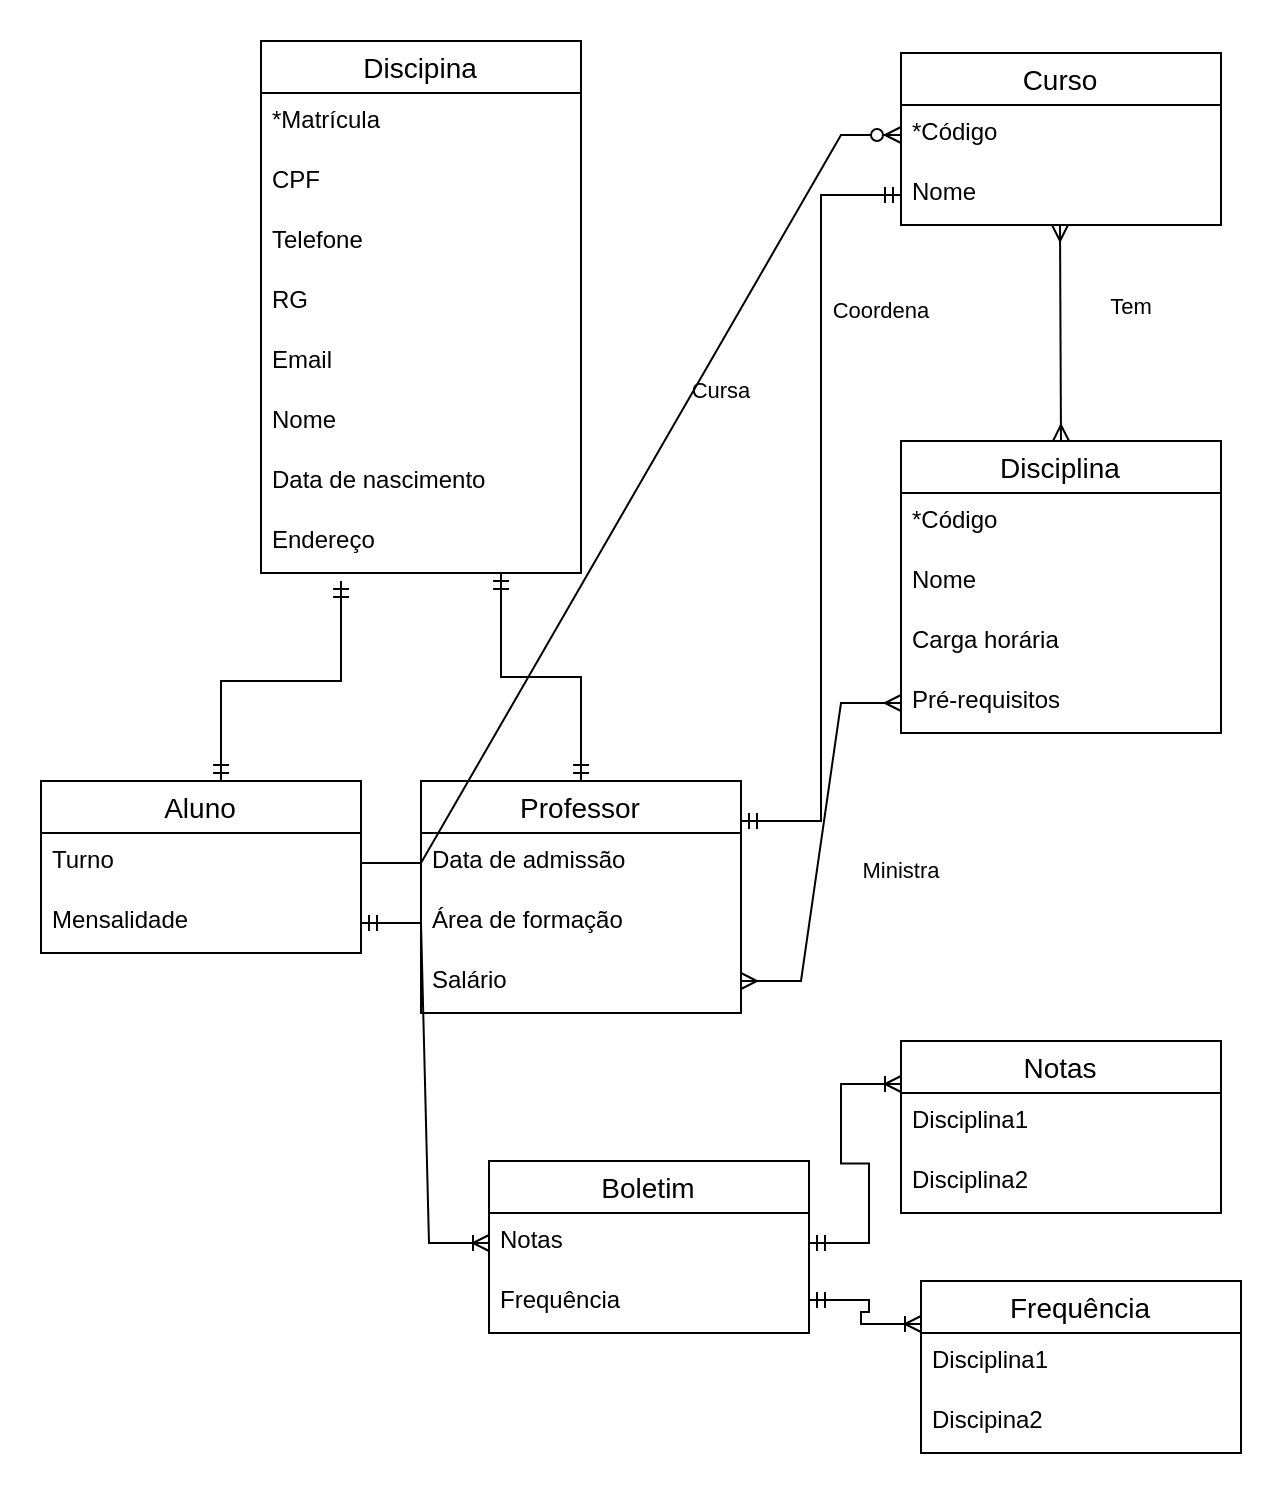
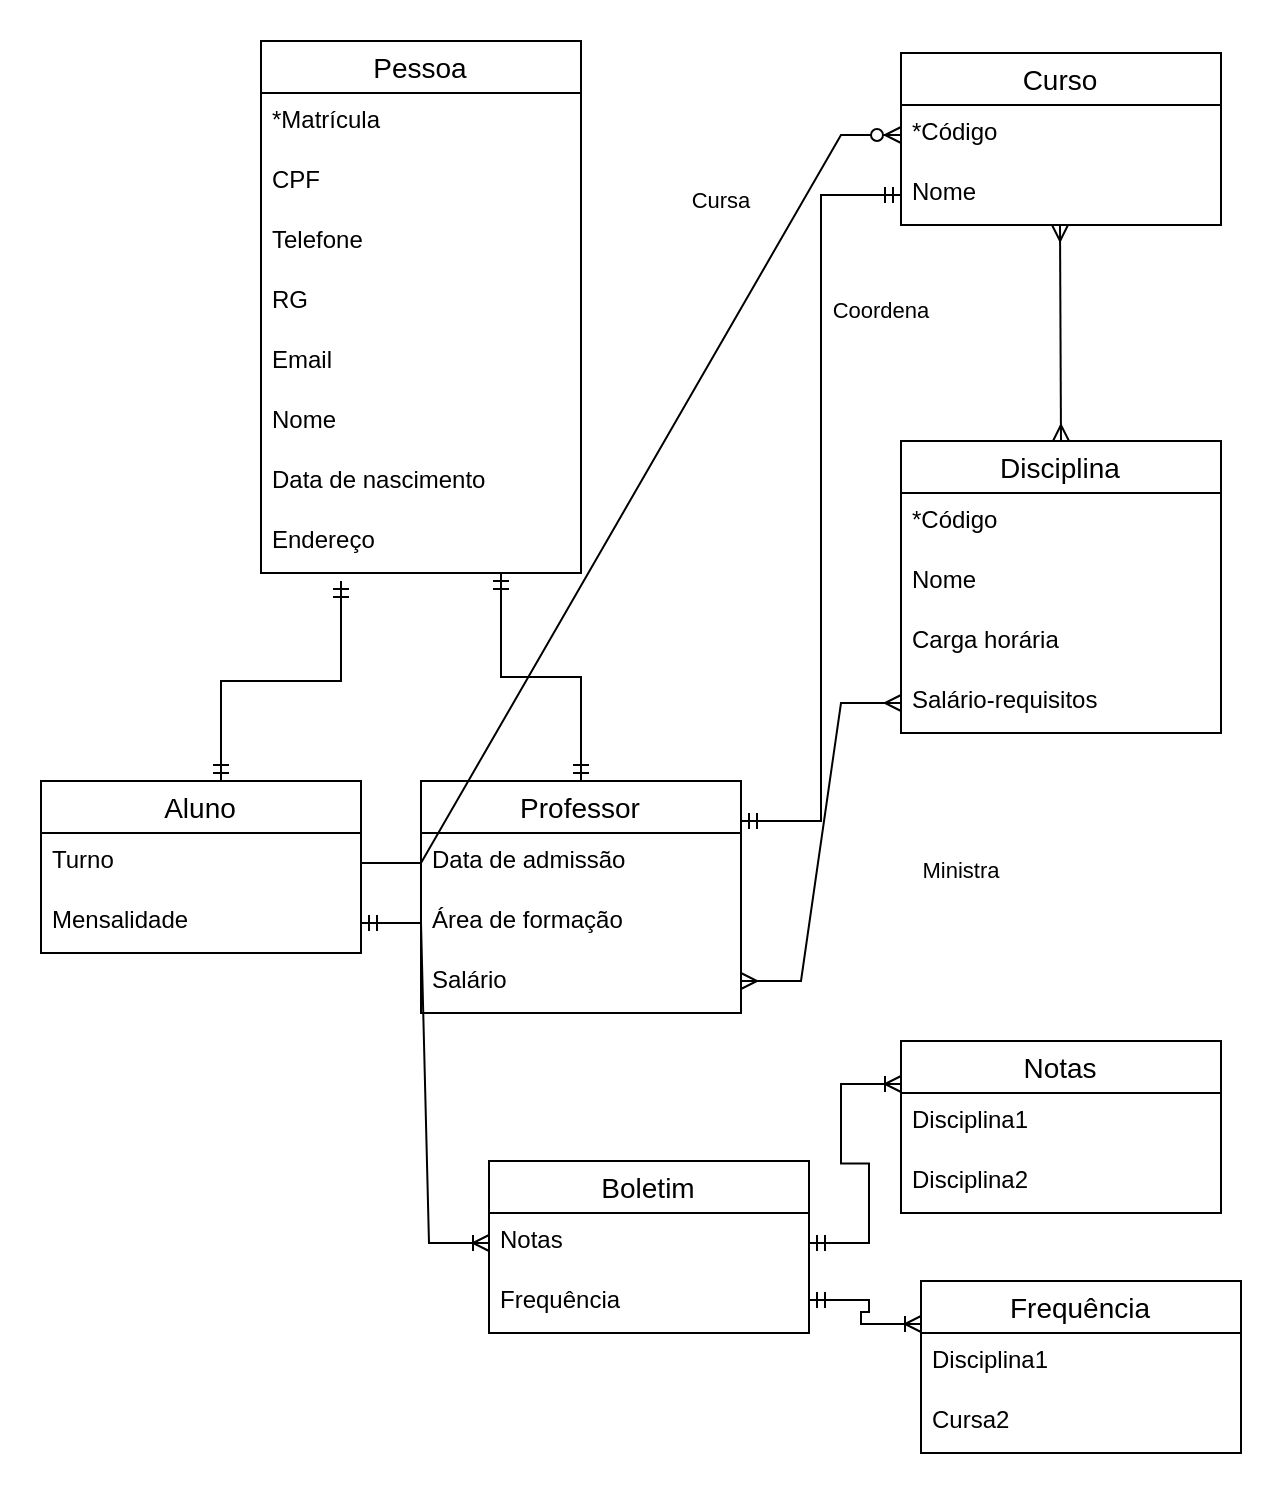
node "Discipina": label "Discipina" -> "Pessoa"
node "Tem": removed
node "Cursa": moved (721, 391) -> (721, 201)
node "Pré-requisitos": label "Pré-requisitos" -> "Salário-requisitos"
node "Ministra": moved (901, 871) -> (961, 871)
node "Discipina2": label "Discipina2" -> "Cursa2"
